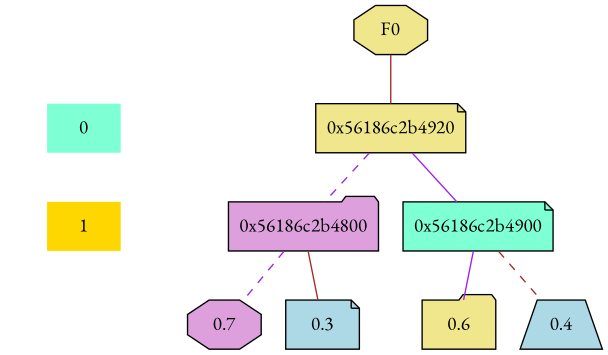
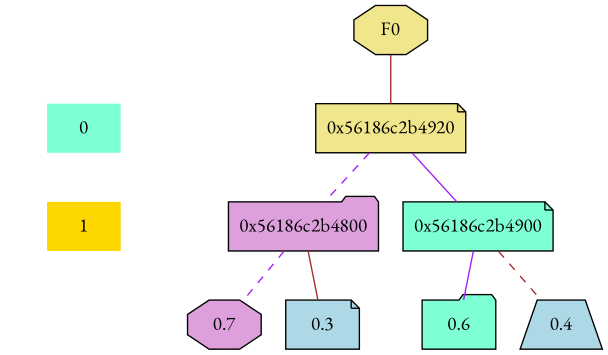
node "0.6": fillcolor khaki -> aquamarine
